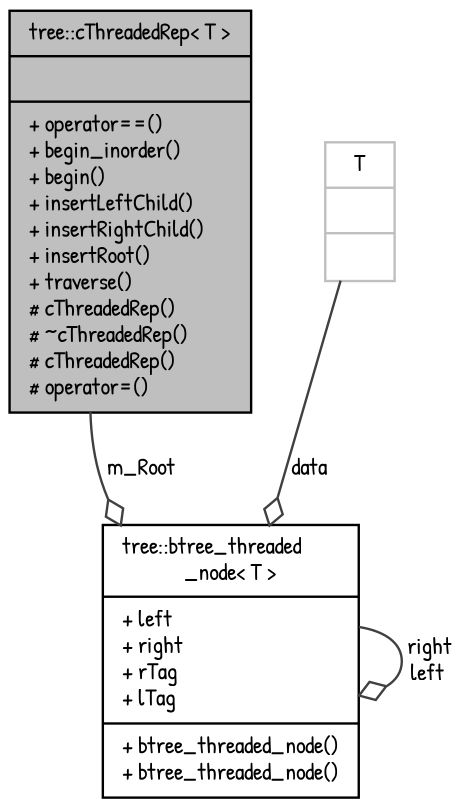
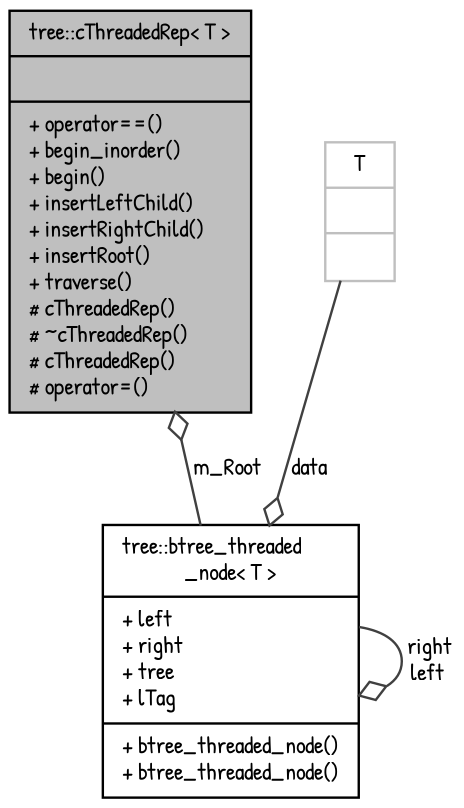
edge "tree::cThreadedRep< T >" -> "tree::btree_threaded": reversed
node "tree::btree_threaded": text "+ rTag" -> "+ tree"
